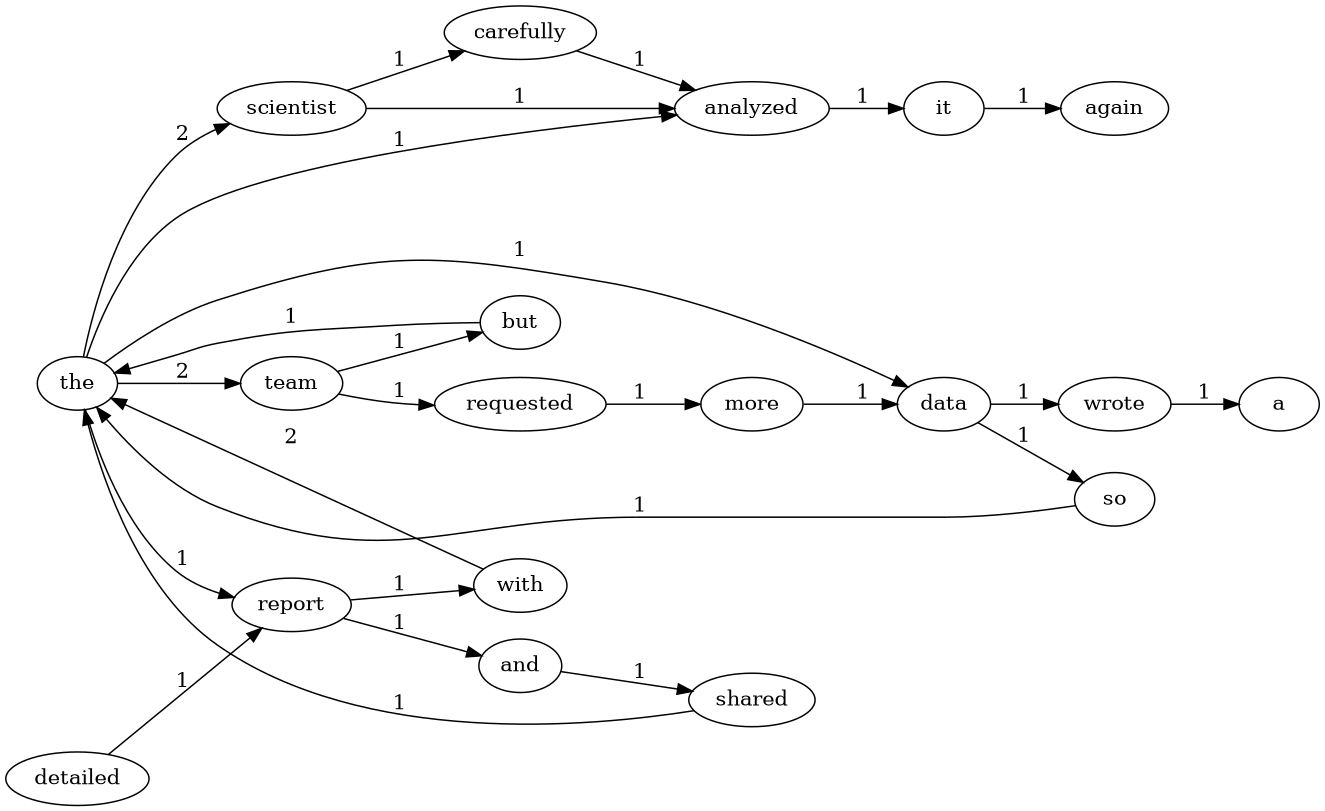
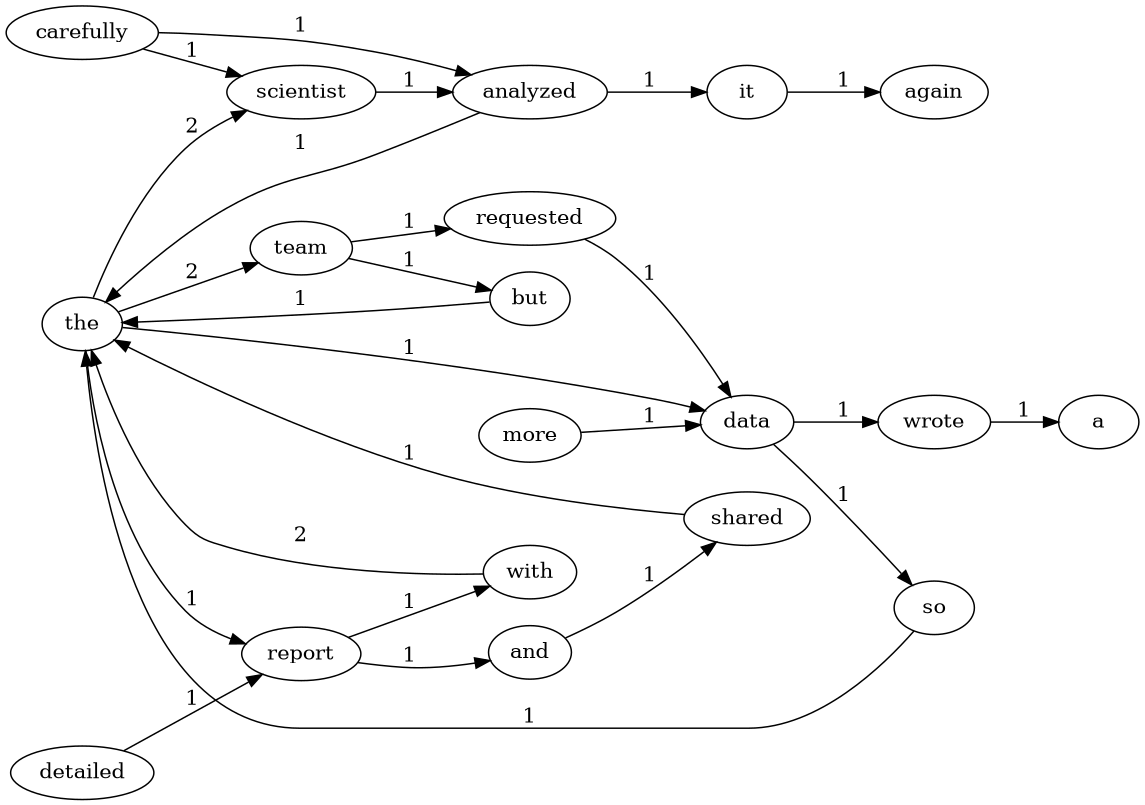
edge "scientist" -> "carefully": reversed
edge "the" -> "analyzed": reversed
edge "requested" -> "more": now "requested" -> "data"
